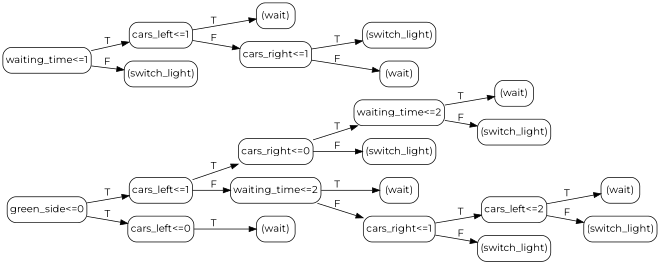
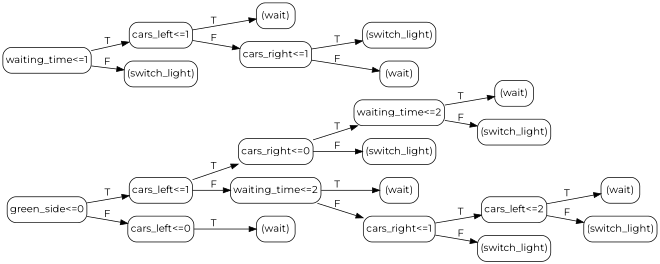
edge "green_side<=0" -> "cars_left<=0": label "T" -> "F"
